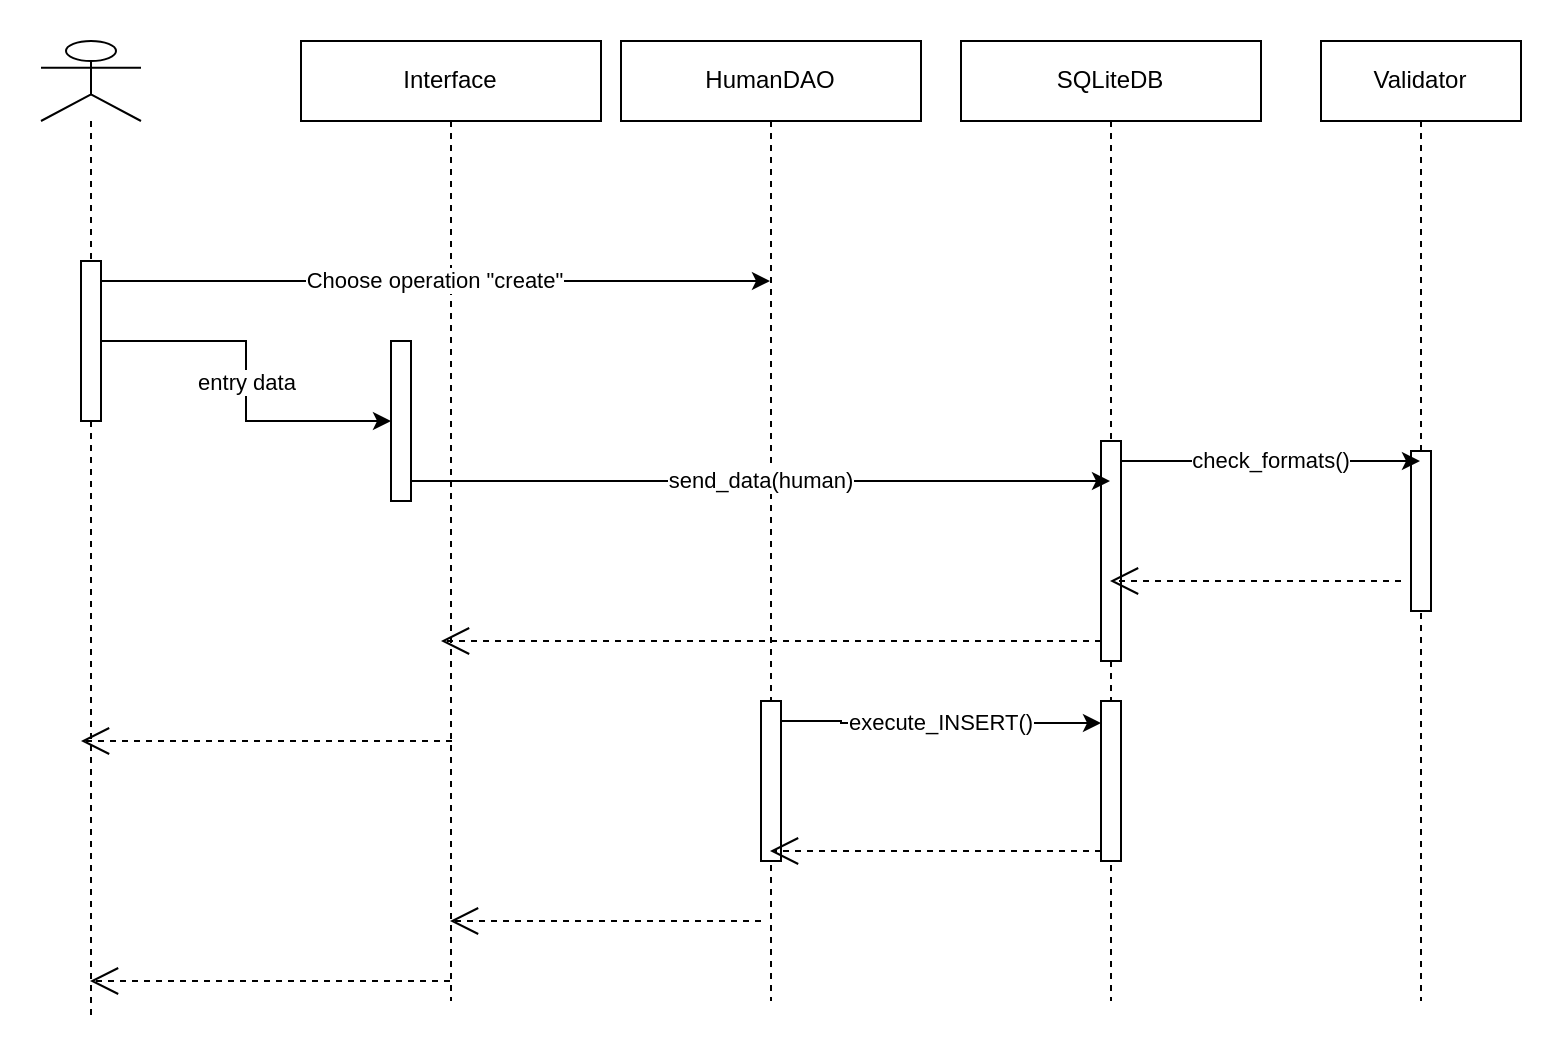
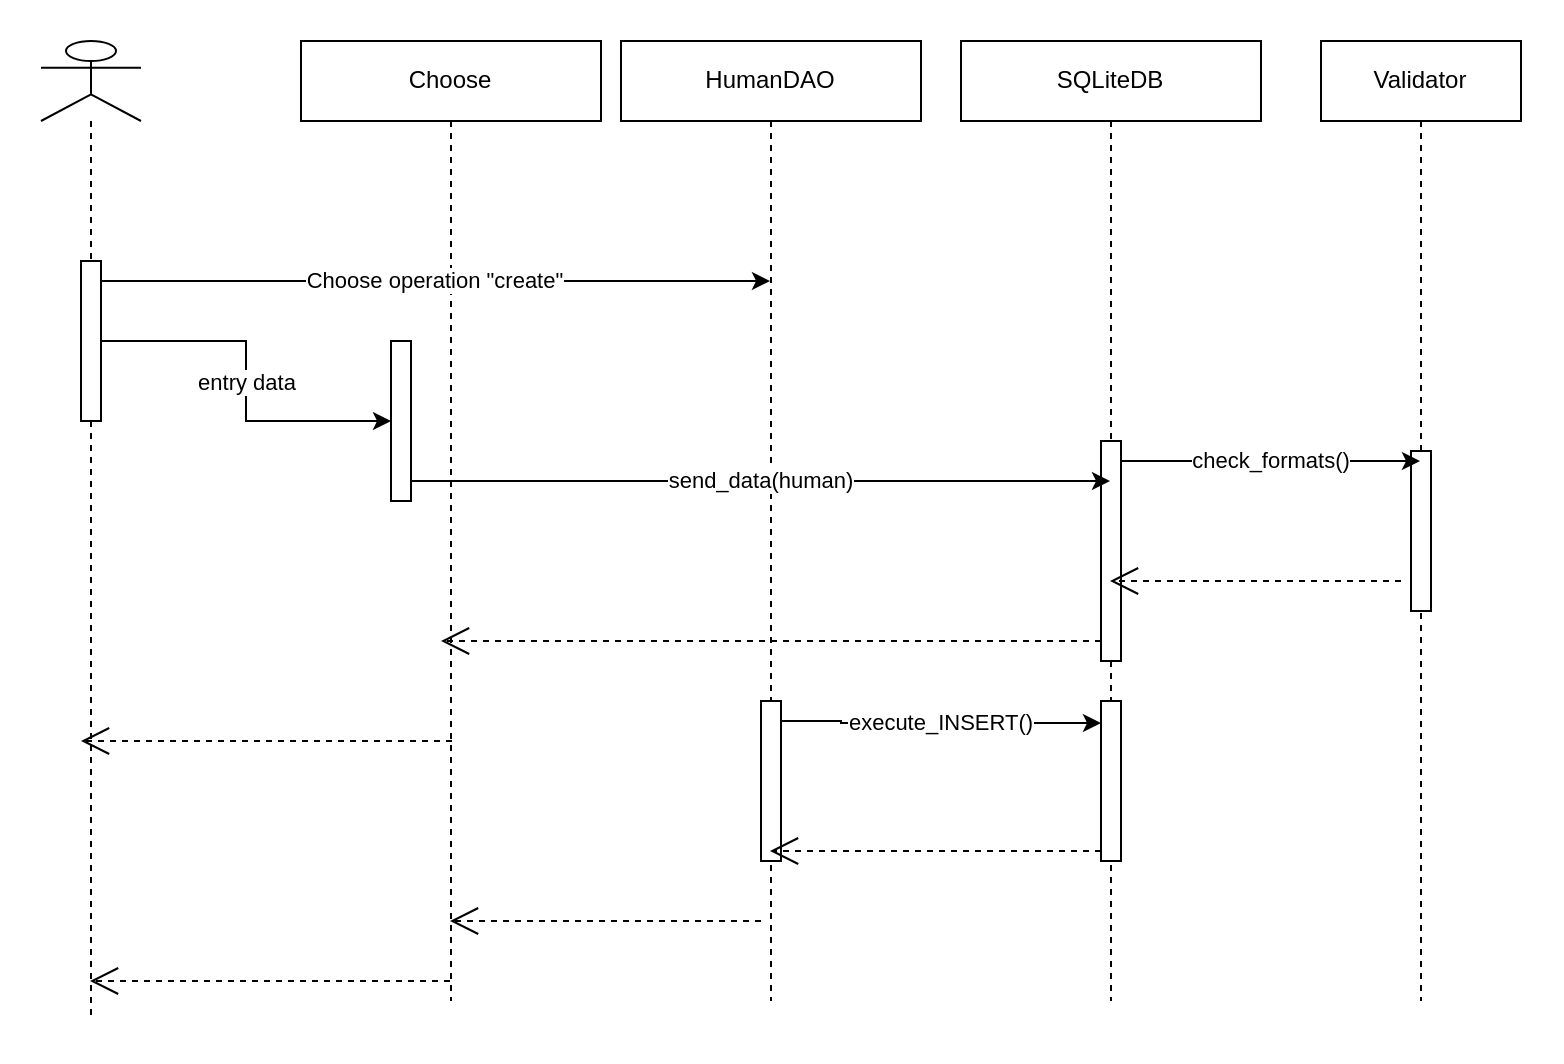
node "Interface": label "Interface" -> "Choose"
